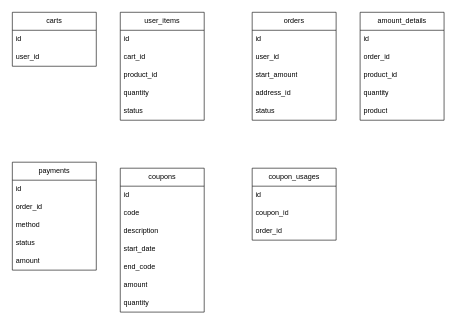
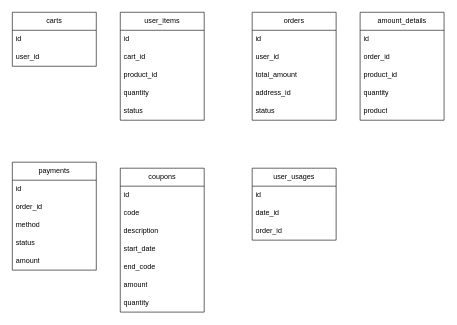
node "start_amount": label "start_amount" -> "total_amount"
node "coupon_usages": label "coupon_usages" -> "user_usages"
node "coupon_id": label "coupon_id" -> "date_id"
